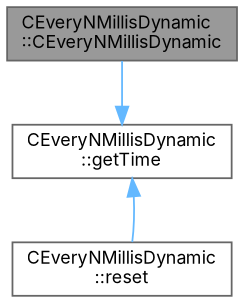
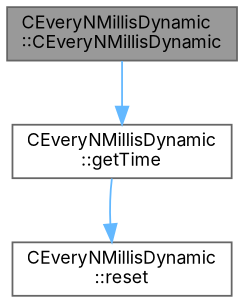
edge "CEveryNMillisDynamic ::reset" -> "CEveryNMillisDynamic ::getTime": reversed
